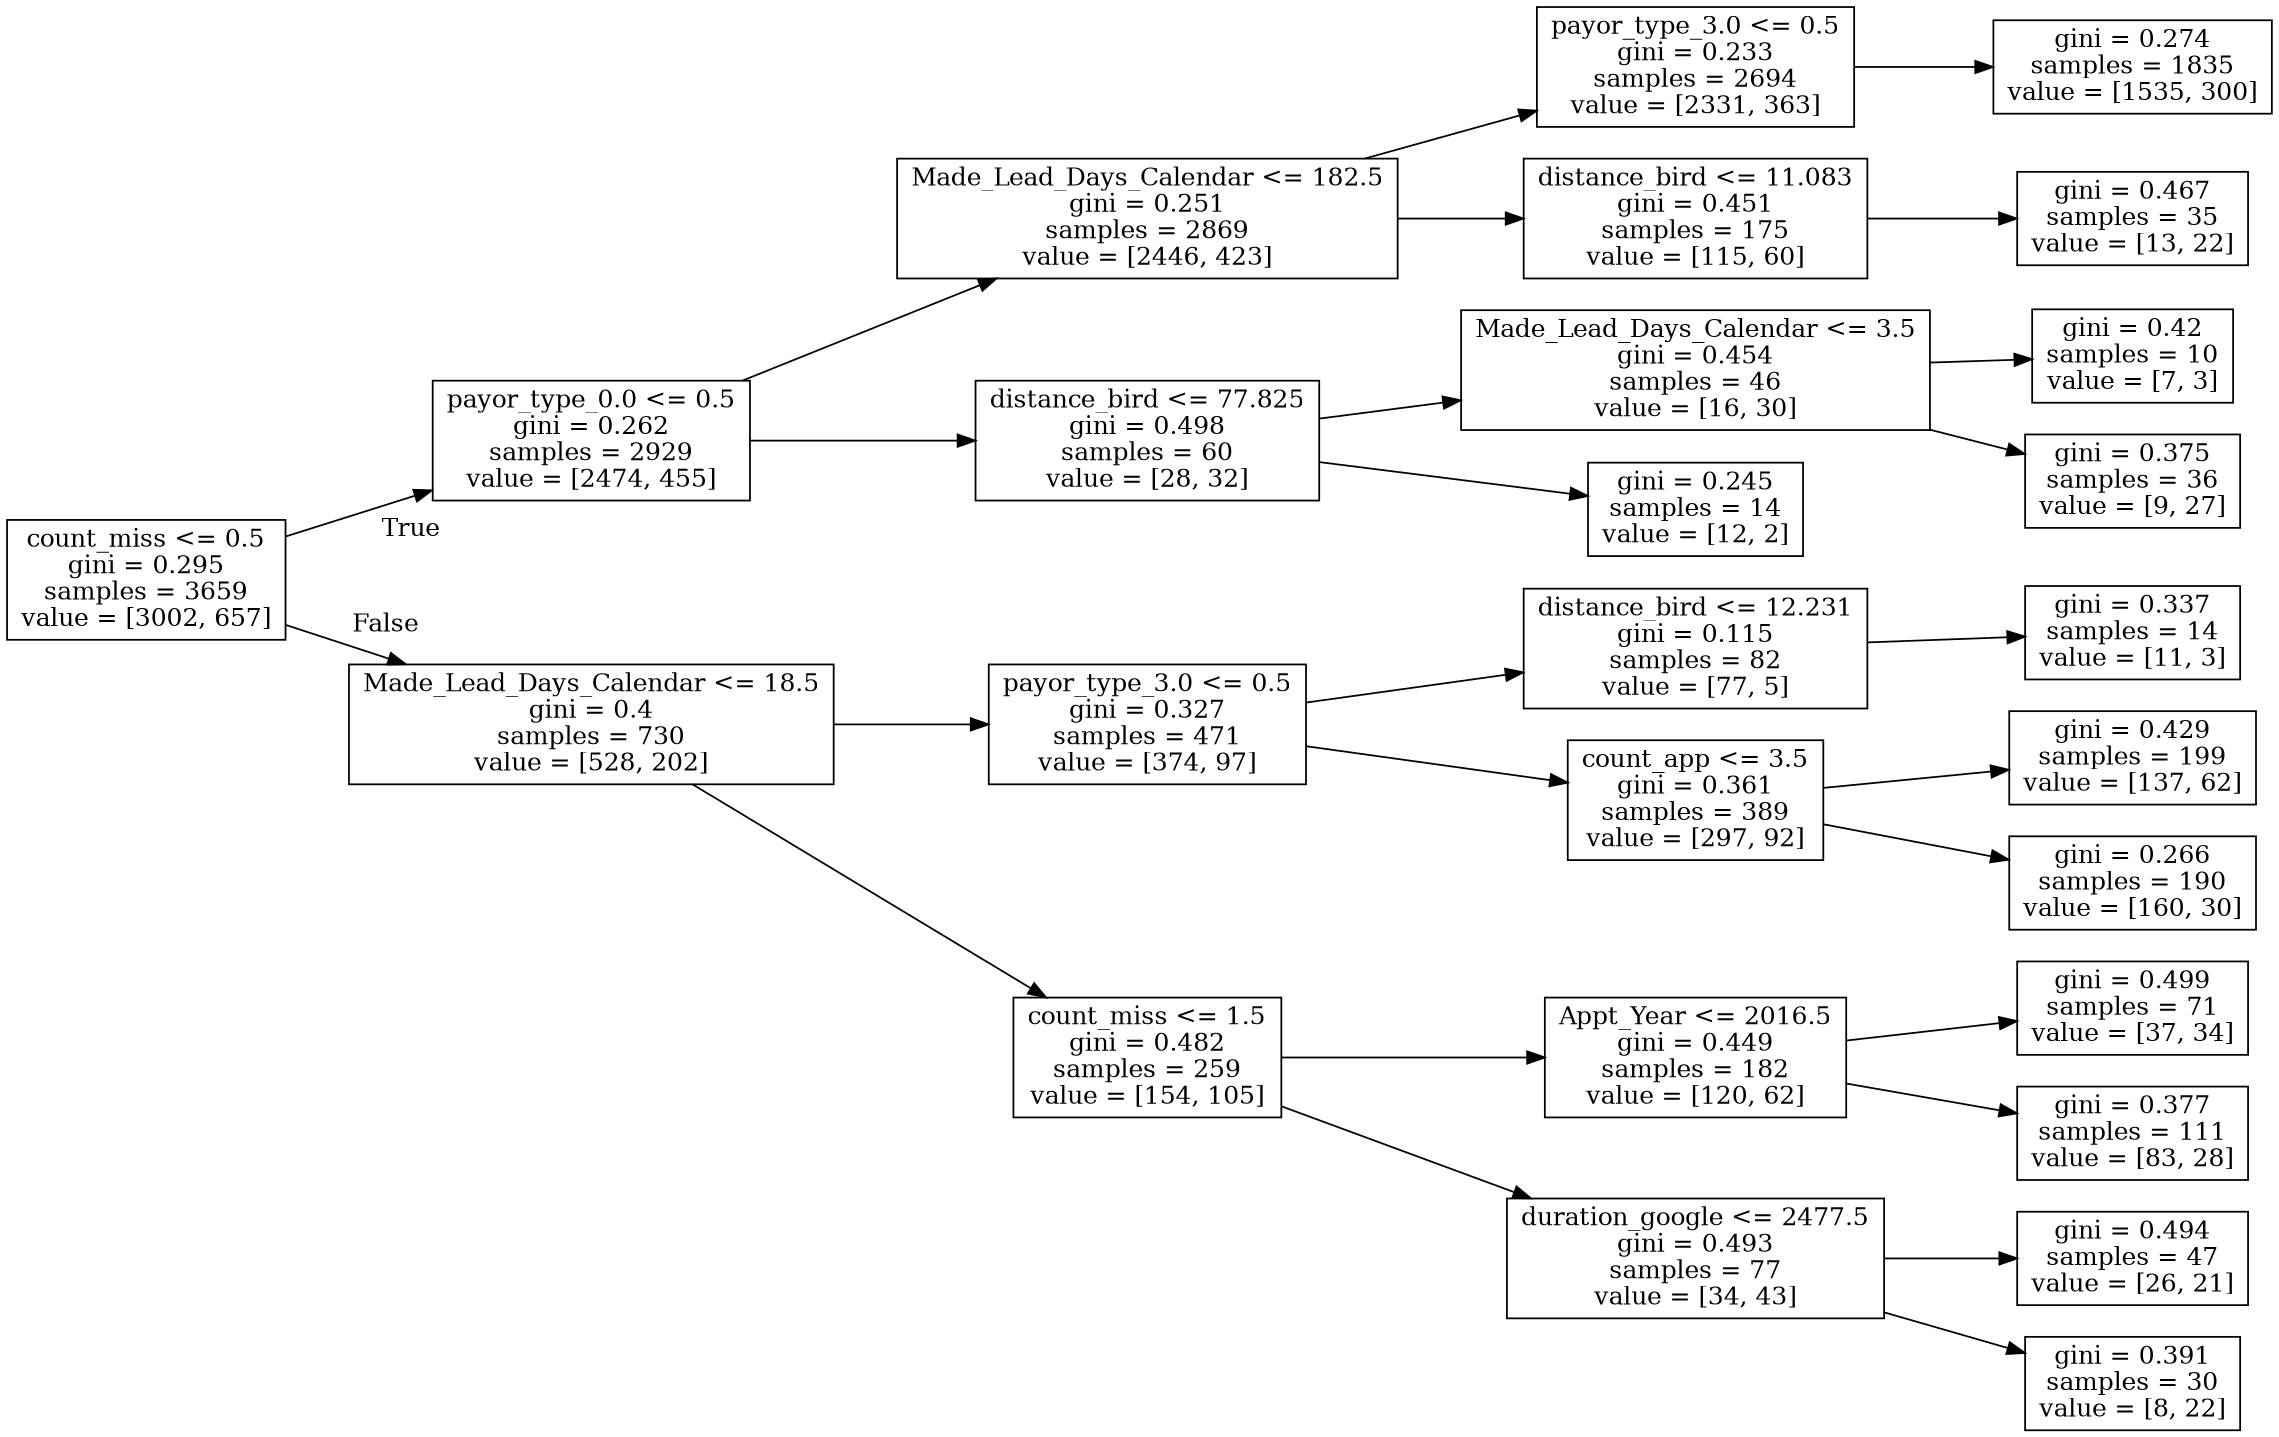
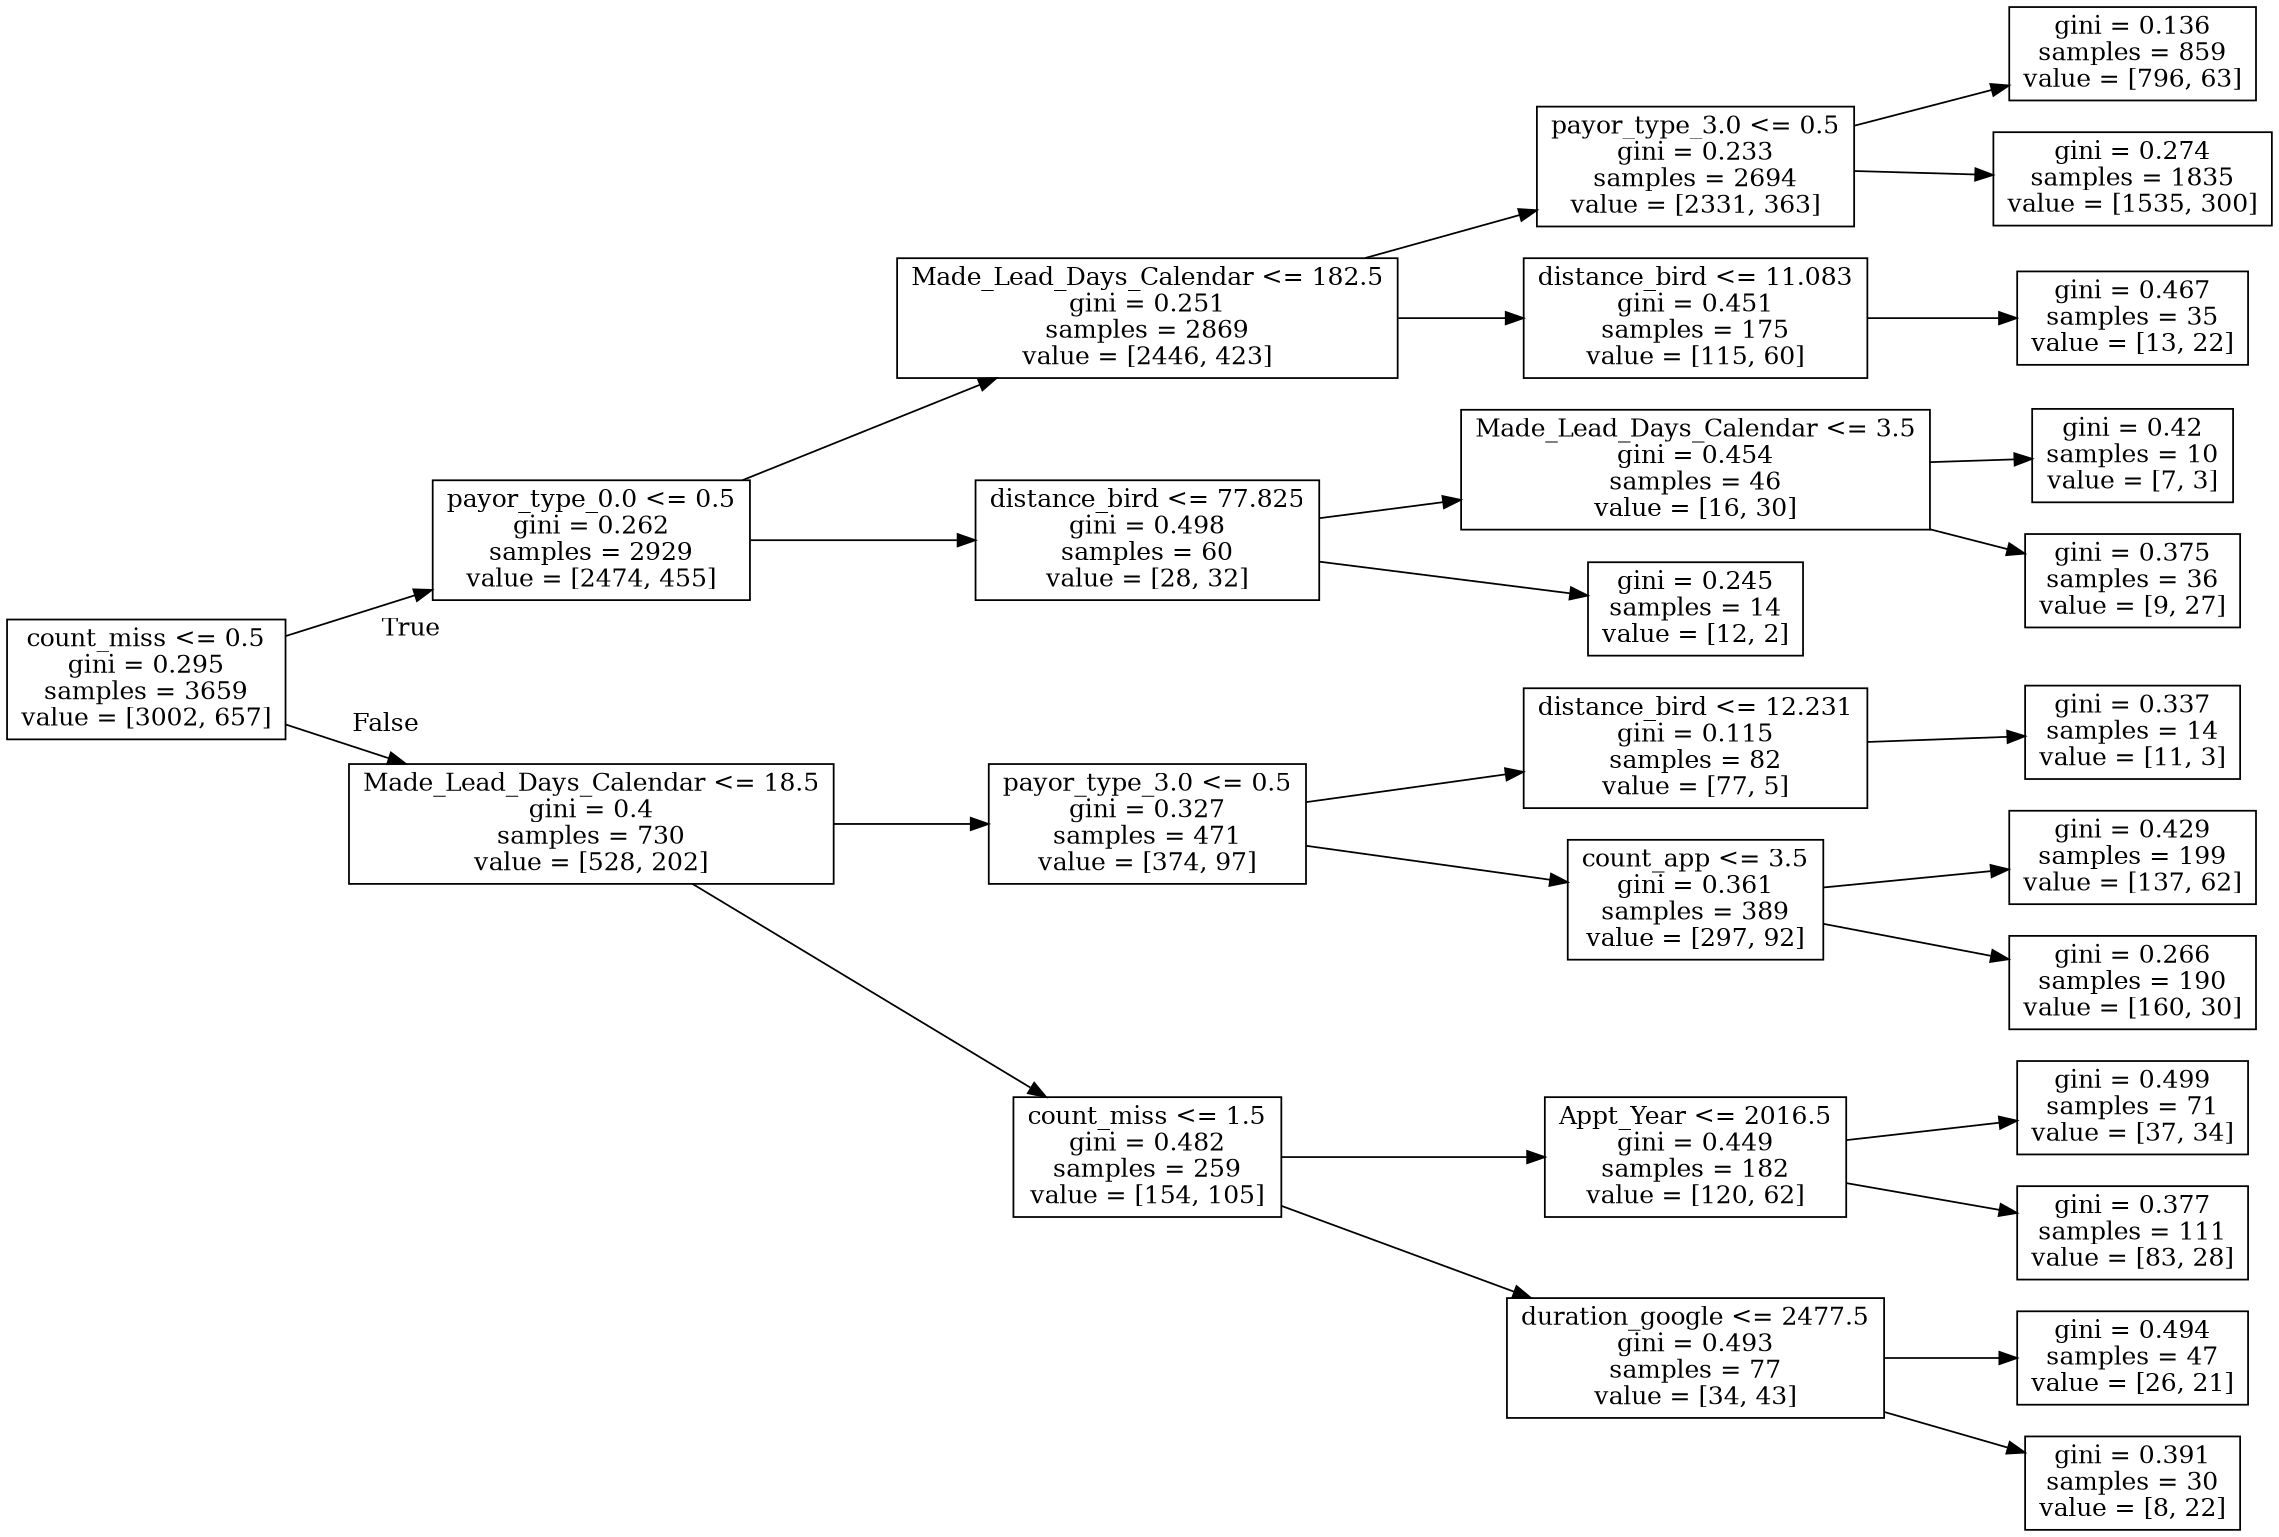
node "gini = 0.136 samples = 859 value = [796, 63]": added
